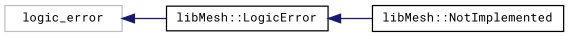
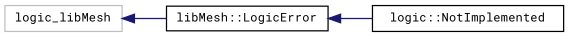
node "logic_error": label "logic_error" -> "logic_libMesh"
node "libMesh::NotImplemented": label "libMesh::NotImplemented" -> "logic::NotImplemented"
